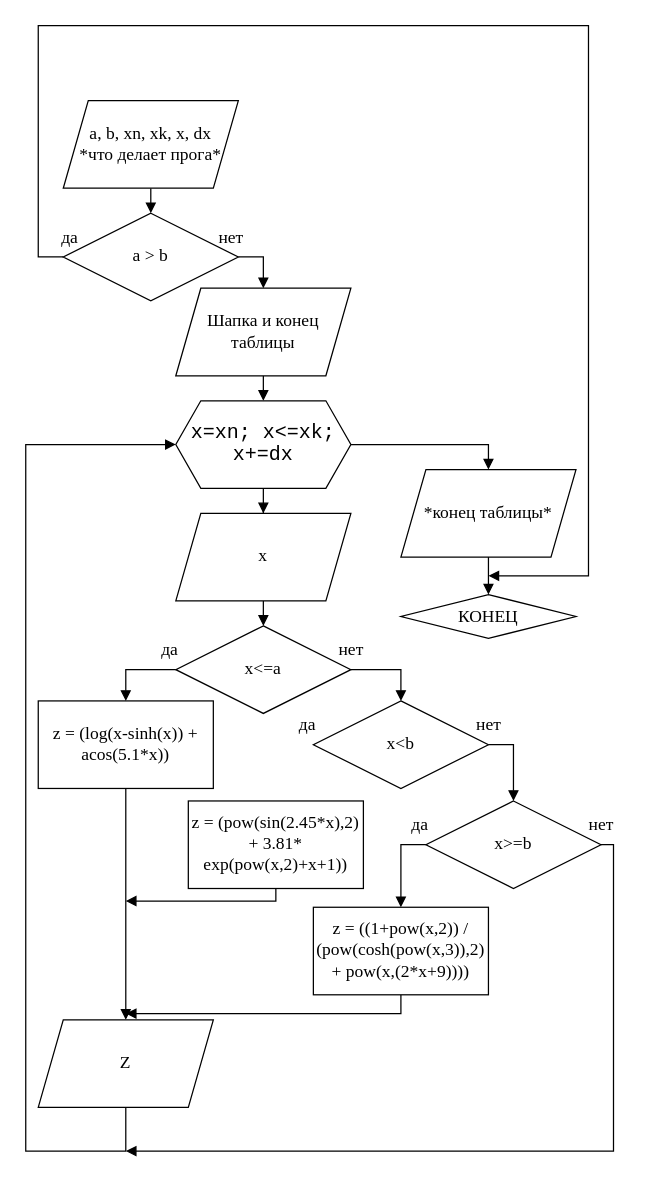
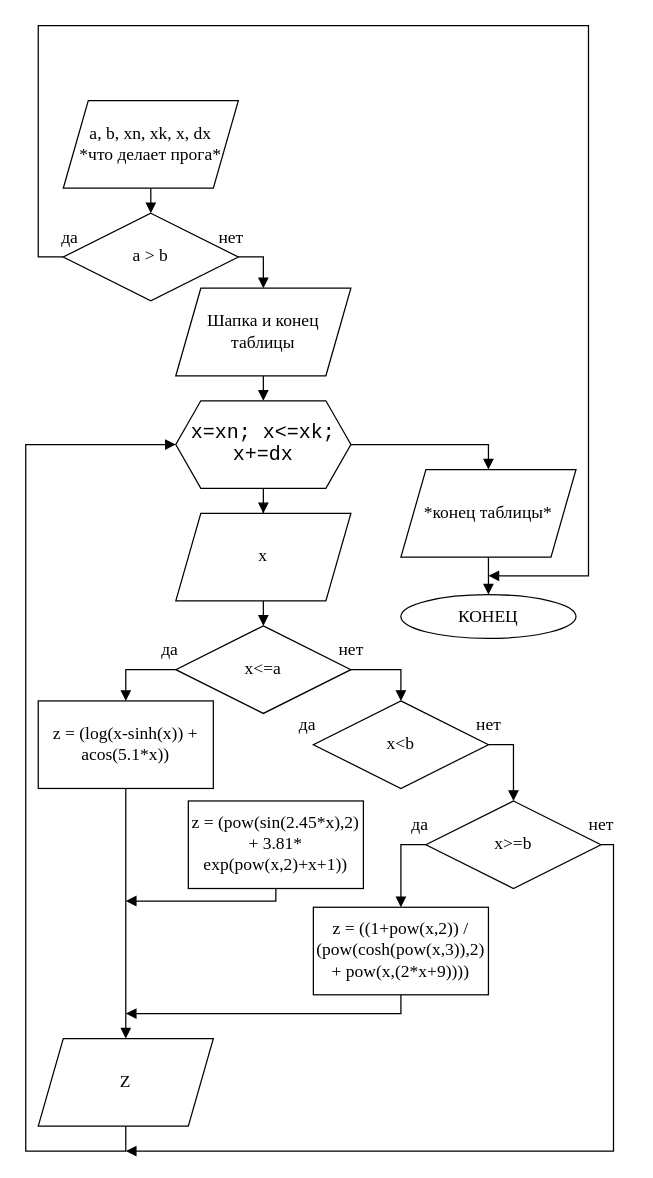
node "КОНЕЦ": shape diamond -> ellipse
node "Z": moved (126, 1063) -> (126, 1082)
